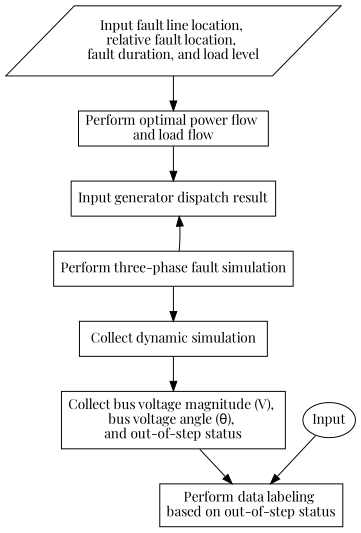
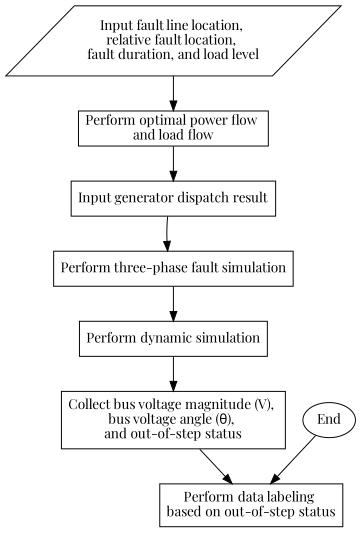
edge "Perform three-phase fault simulation" -> "Input generator dispatch result": reversed
node "Collect dynamic simulation": label "Collect dynamic simulation" -> "Perform dynamic simulation"
node "Input": label "Input" -> "End"
